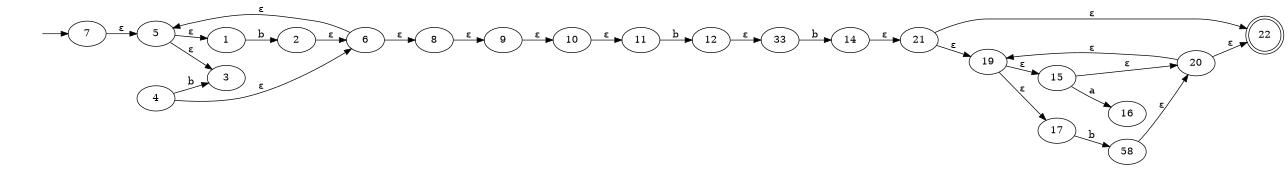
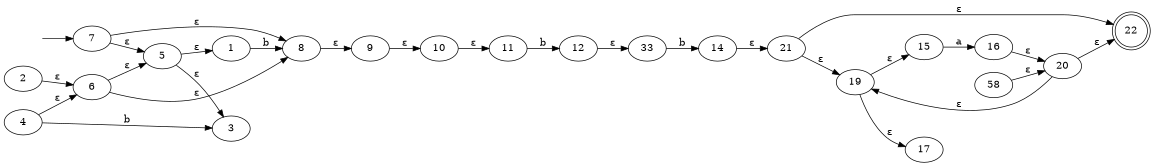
edge "7" -> "8": added, label "ε"
edge "1" -> "2": now "1" -> "8"
edge "15" -> "20": now "16" -> "20"
edge "17" -> "58": removed, label "b"
